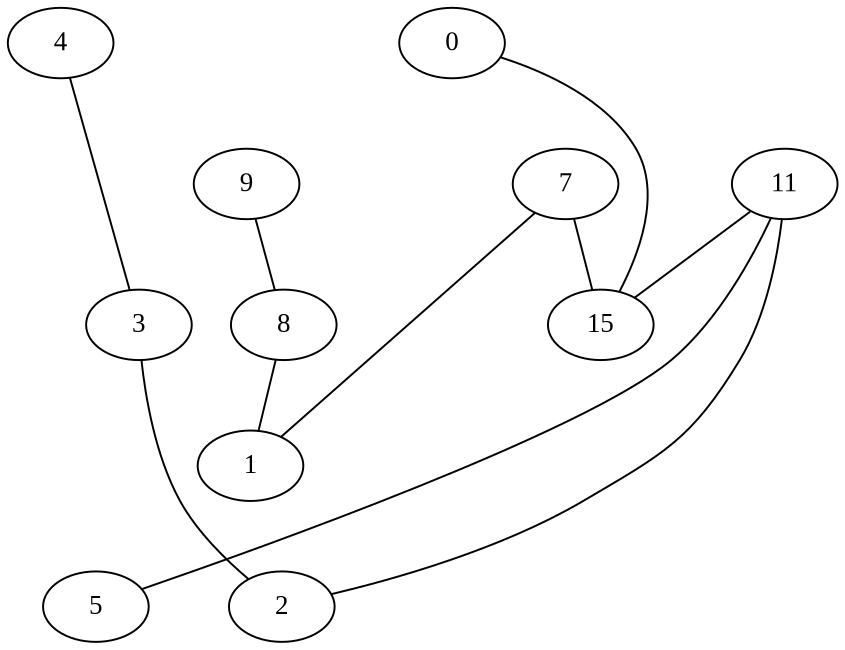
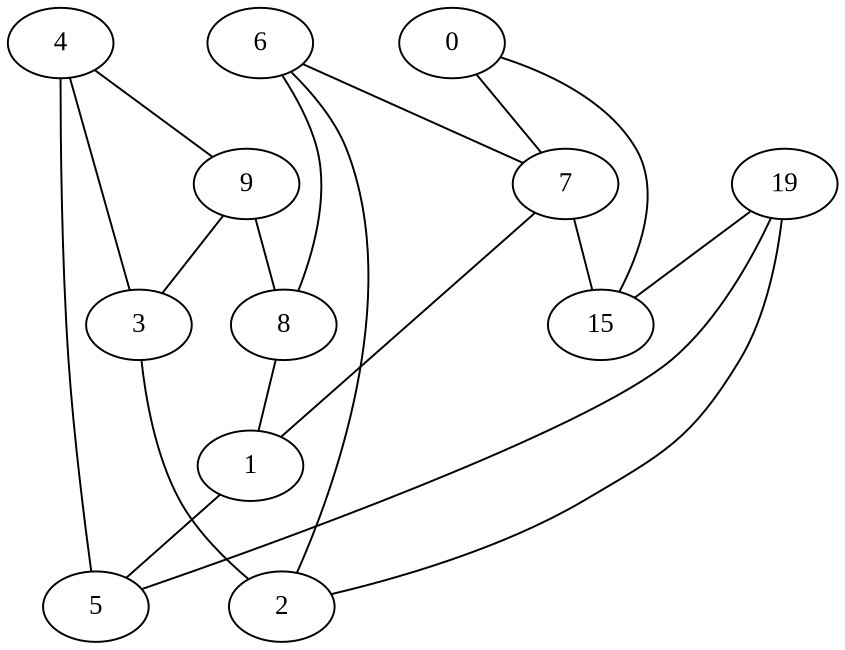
node "6": added
edge "4" -- "9": added
edge "0" -- "7": added
node "11": label "11" -> "19"
edge "9" -- "3": added
edge "4" -- "5": added
edge "1" -- "5": added
